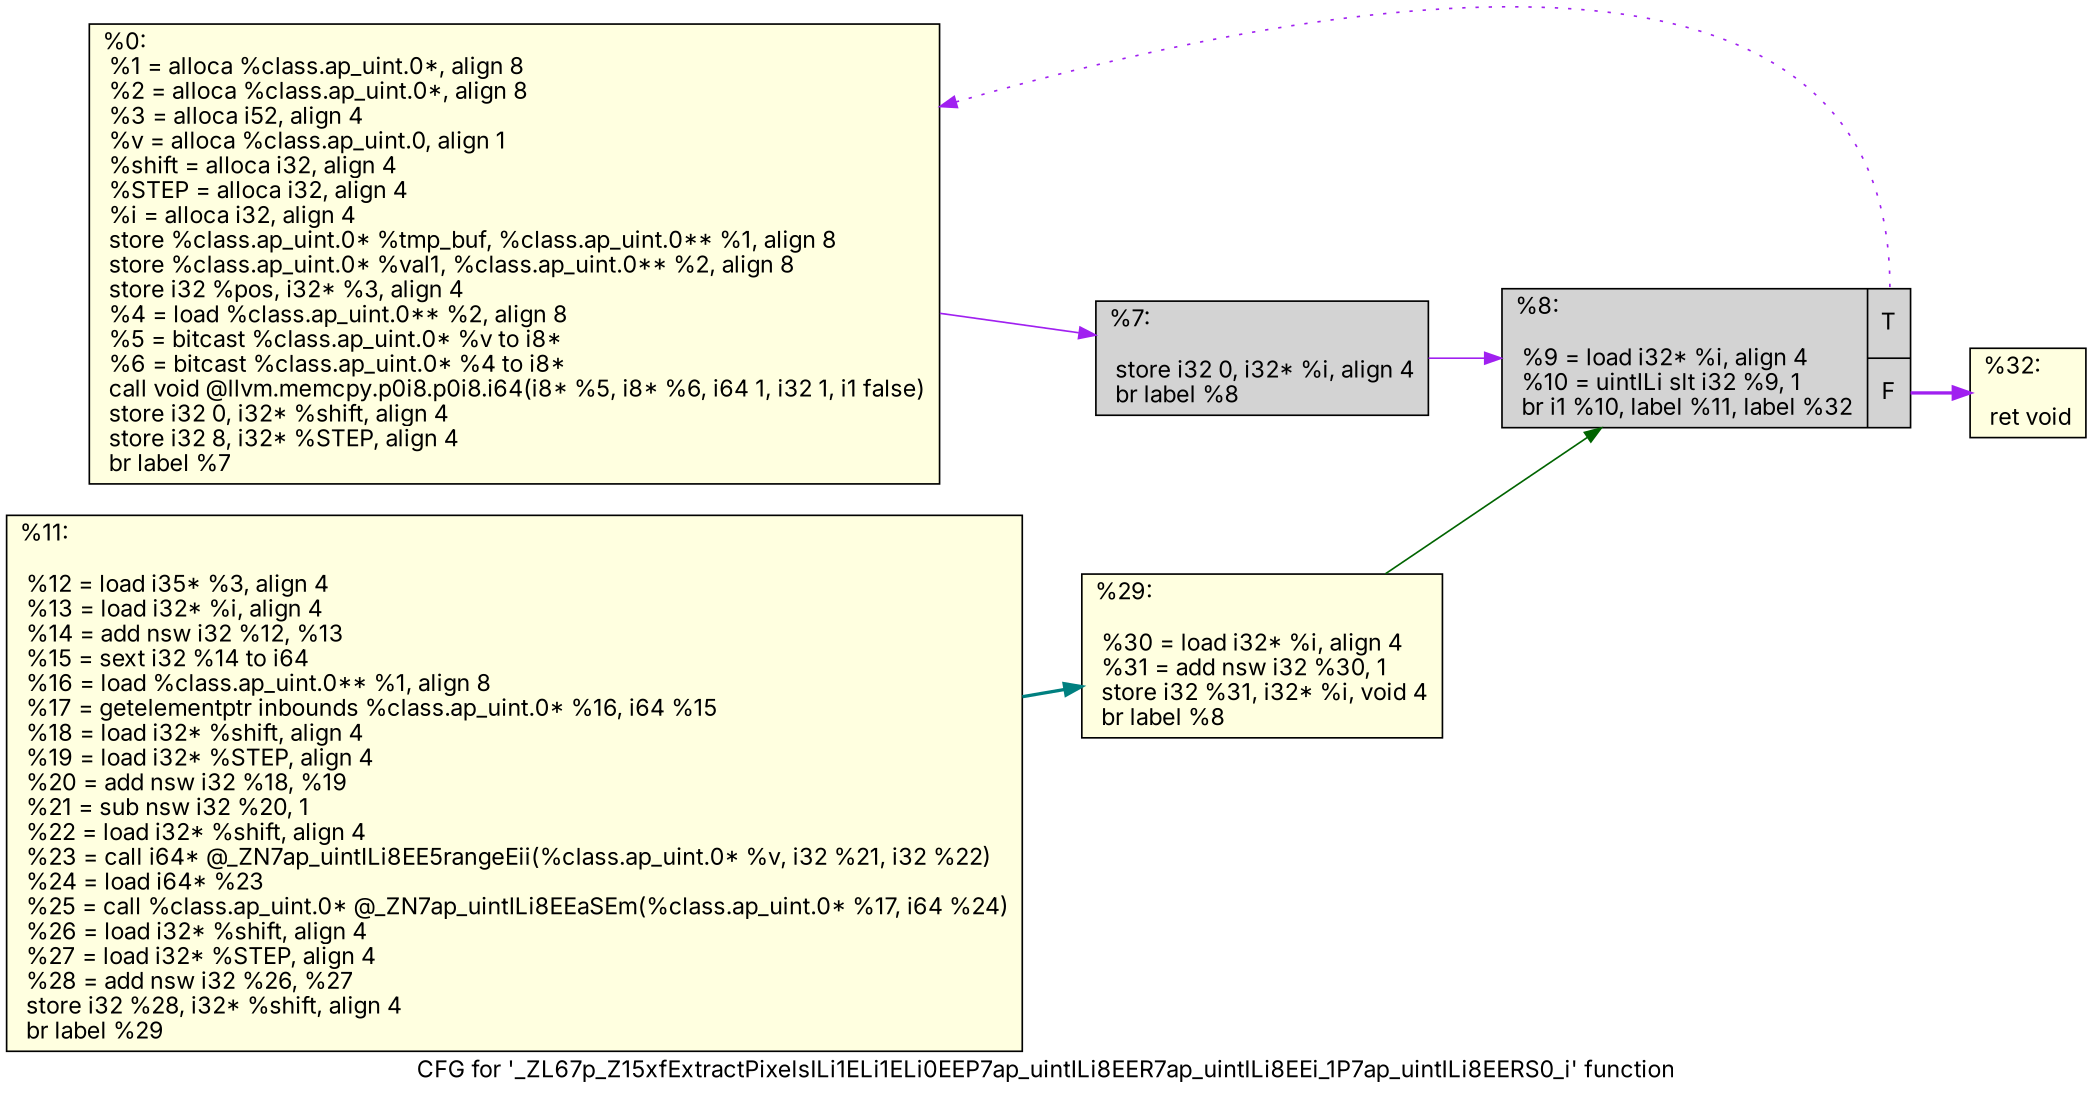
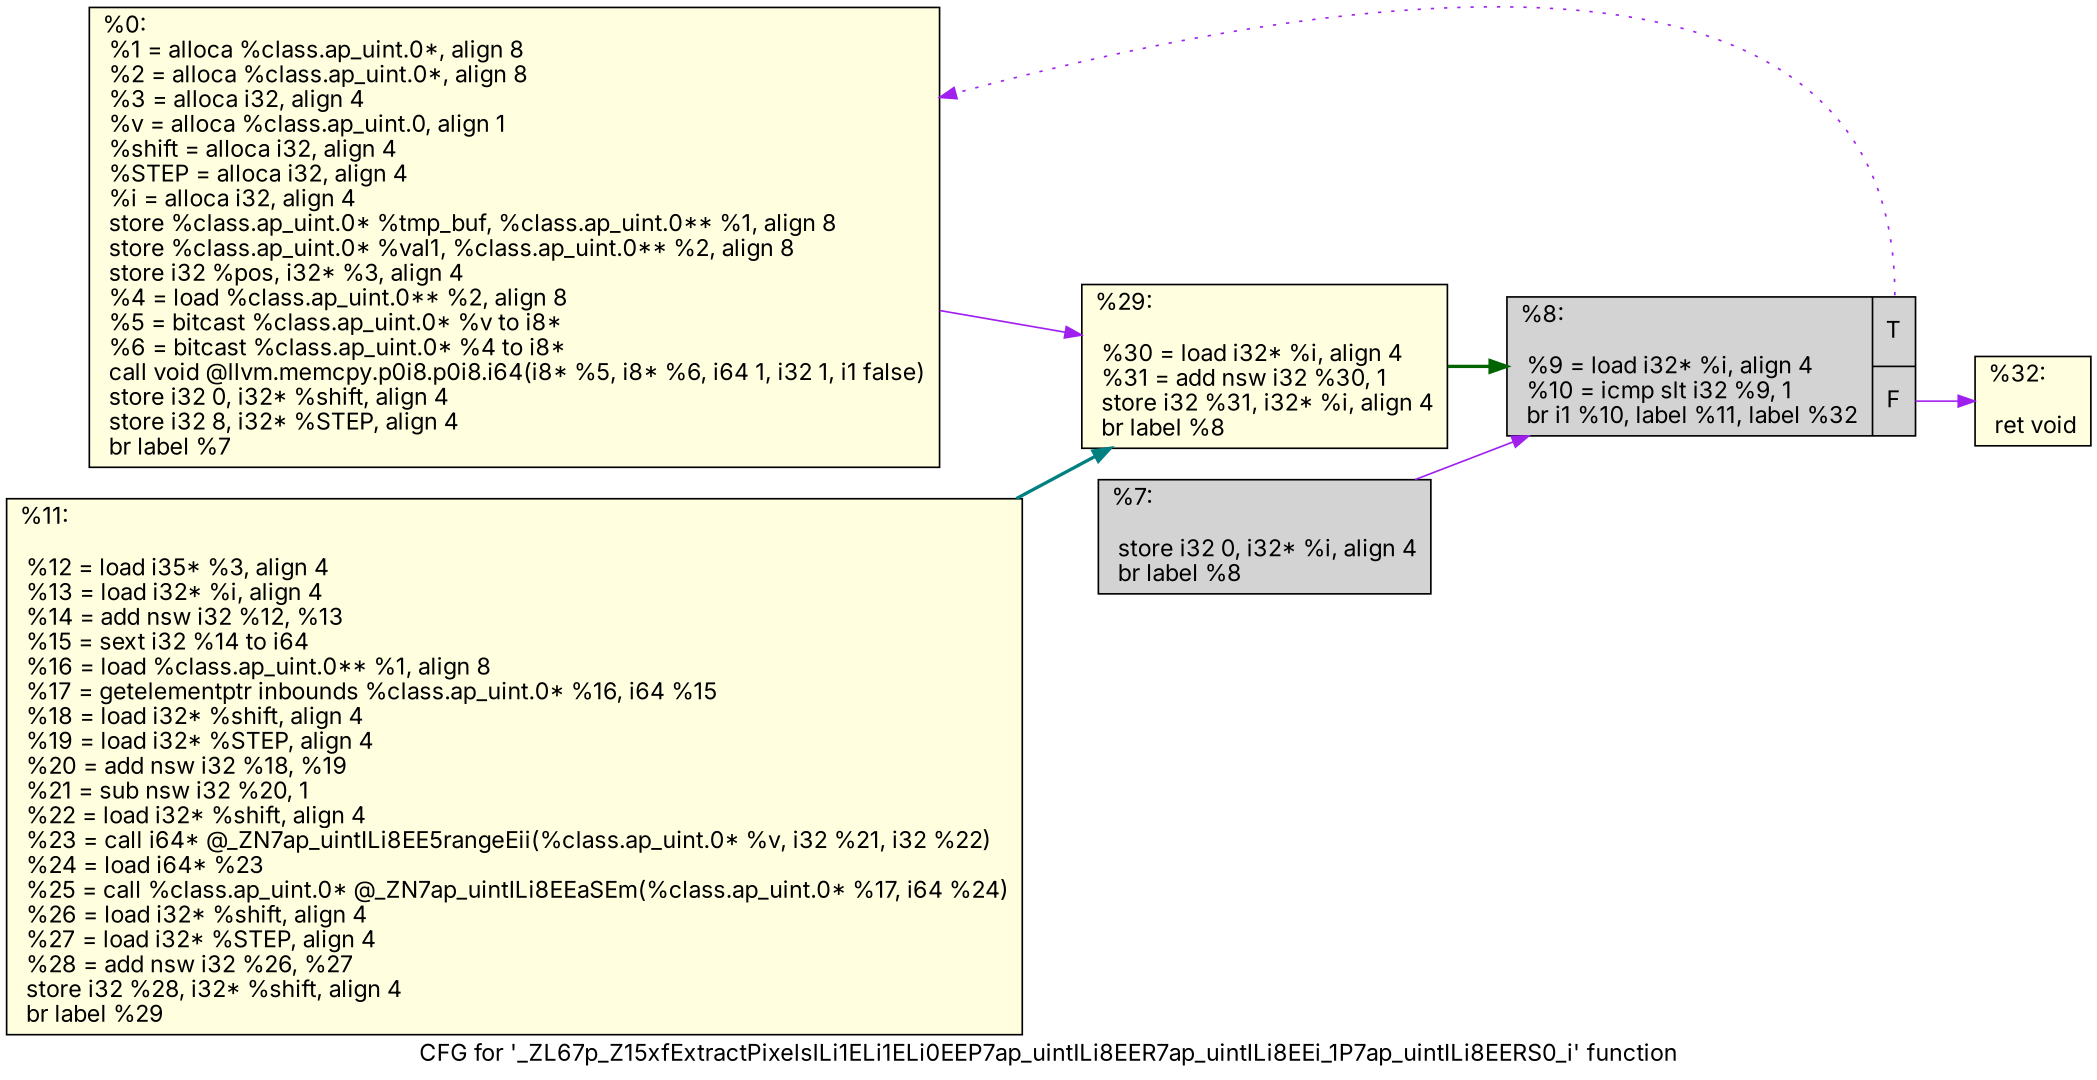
node "%0:": text "%3 = alloca i52, align 4" -> "%3 = alloca i32, align 4"
edge "%0:" -> "%7:": now "%0:" -> "%29:"
node "%8:": text "%10 = uintILi slt i32 %9, 1" -> "%10 = icmp slt i32 %9, 1"
edge "%8:" -> "%32:": style bold -> solid
edge "%29:" -> "%8:": style solid -> bold
node "%29:": text "store i32 %31, i32* %i, void 4" -> "store i32 %31, i32* %i, align 4"
